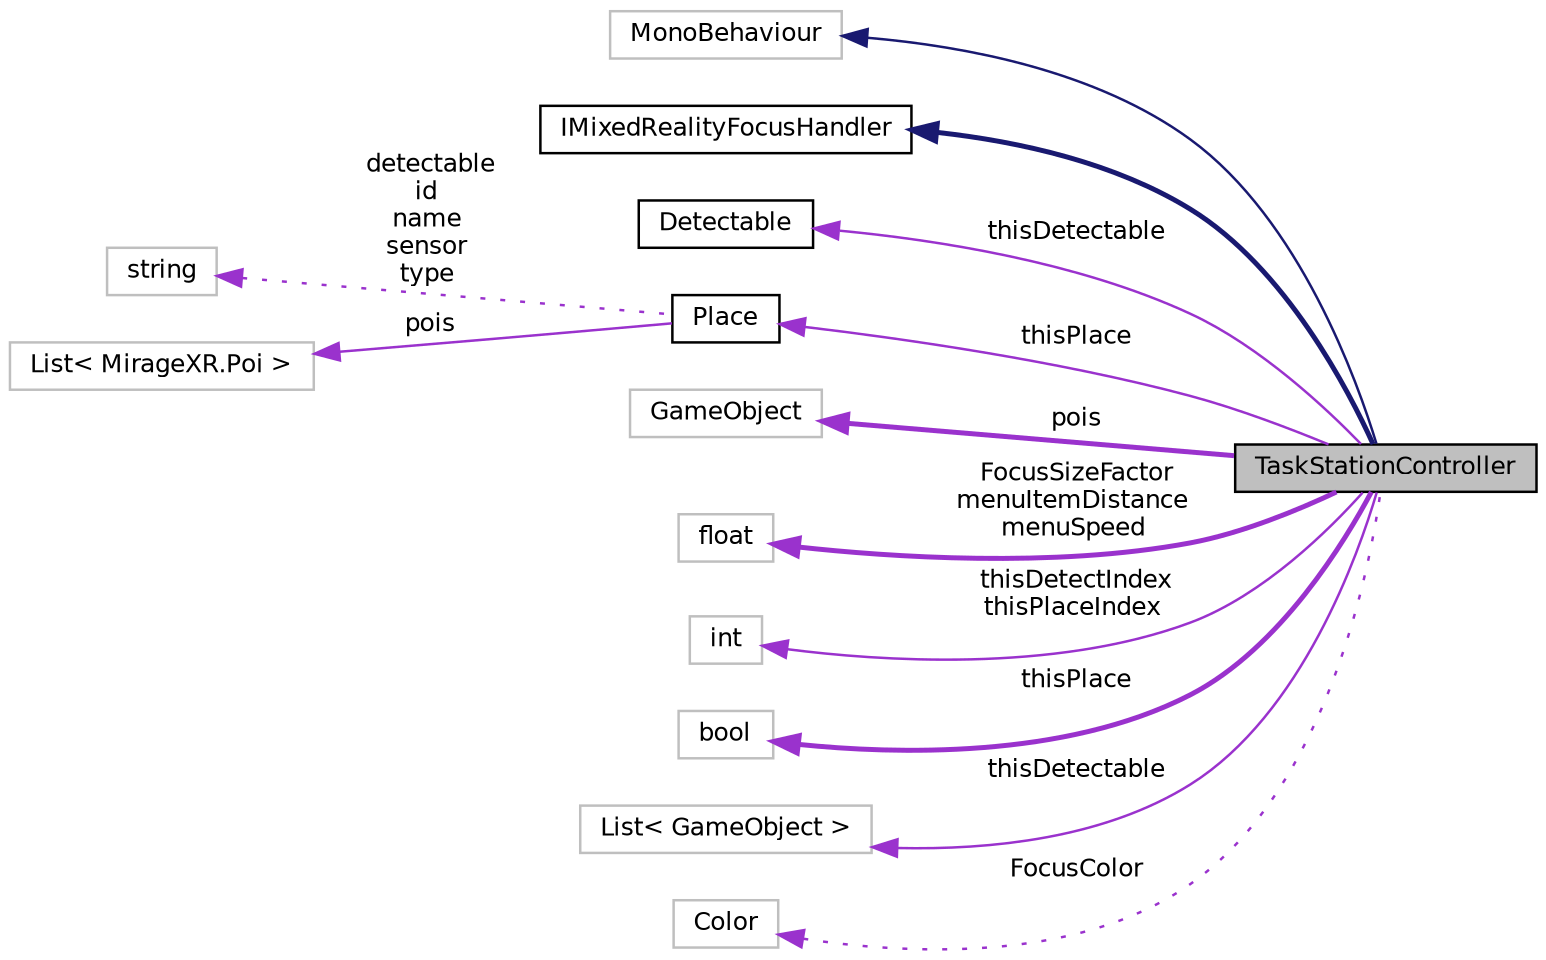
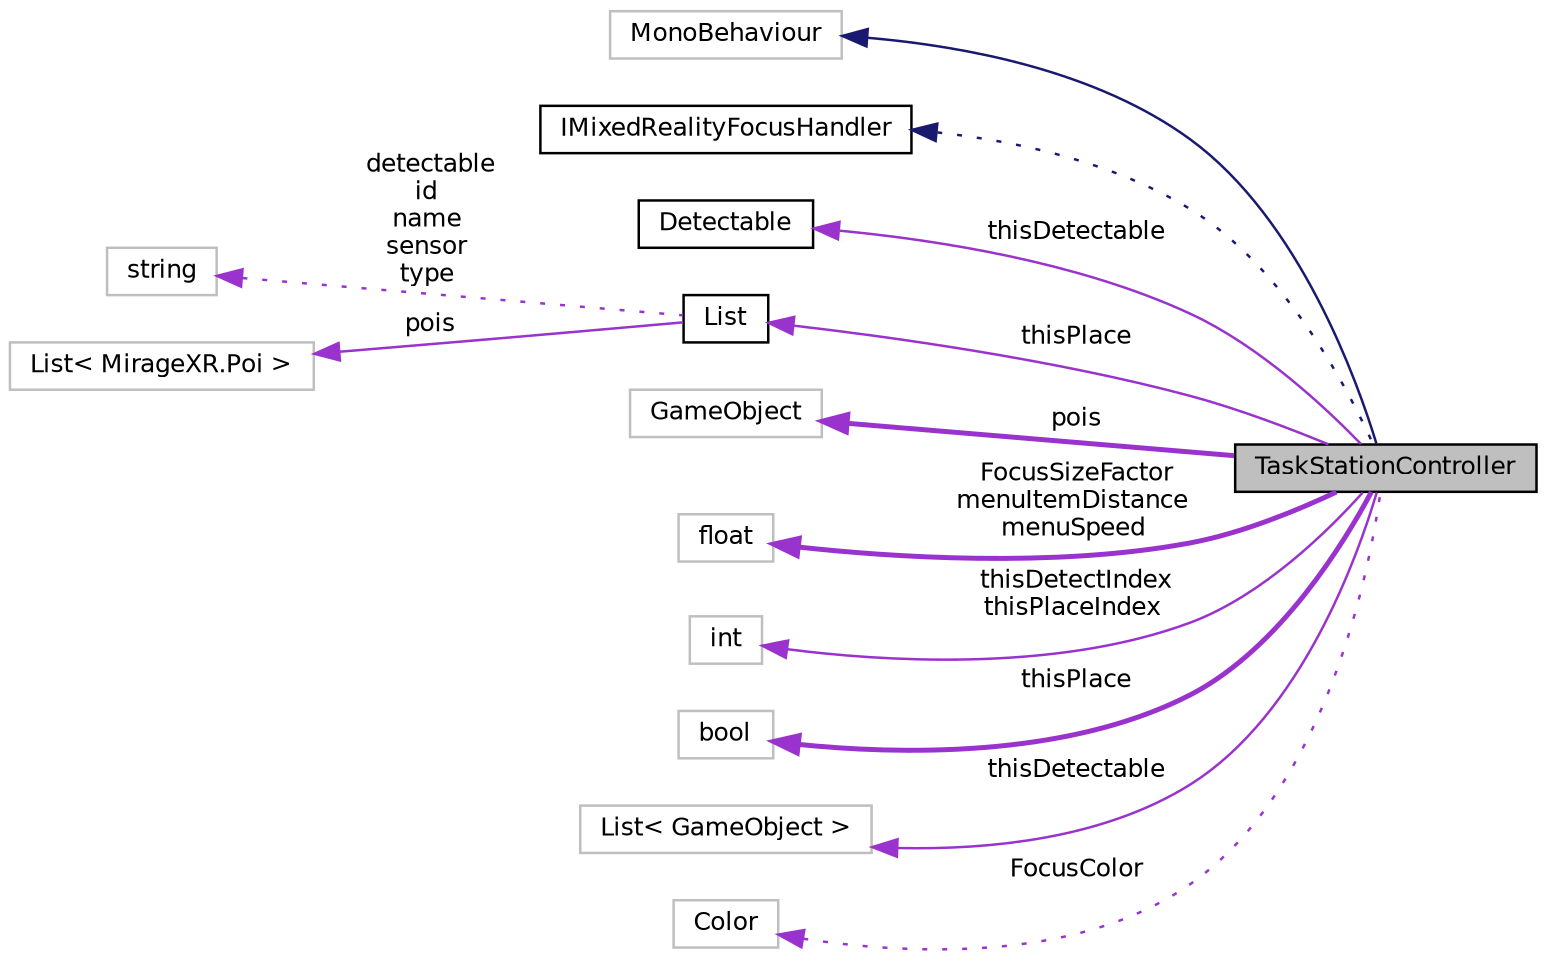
edge "TaskStationController" -> "IMixedRealityFocusHandler": style bold -> dotted
node "Place": label "Place" -> "List"
